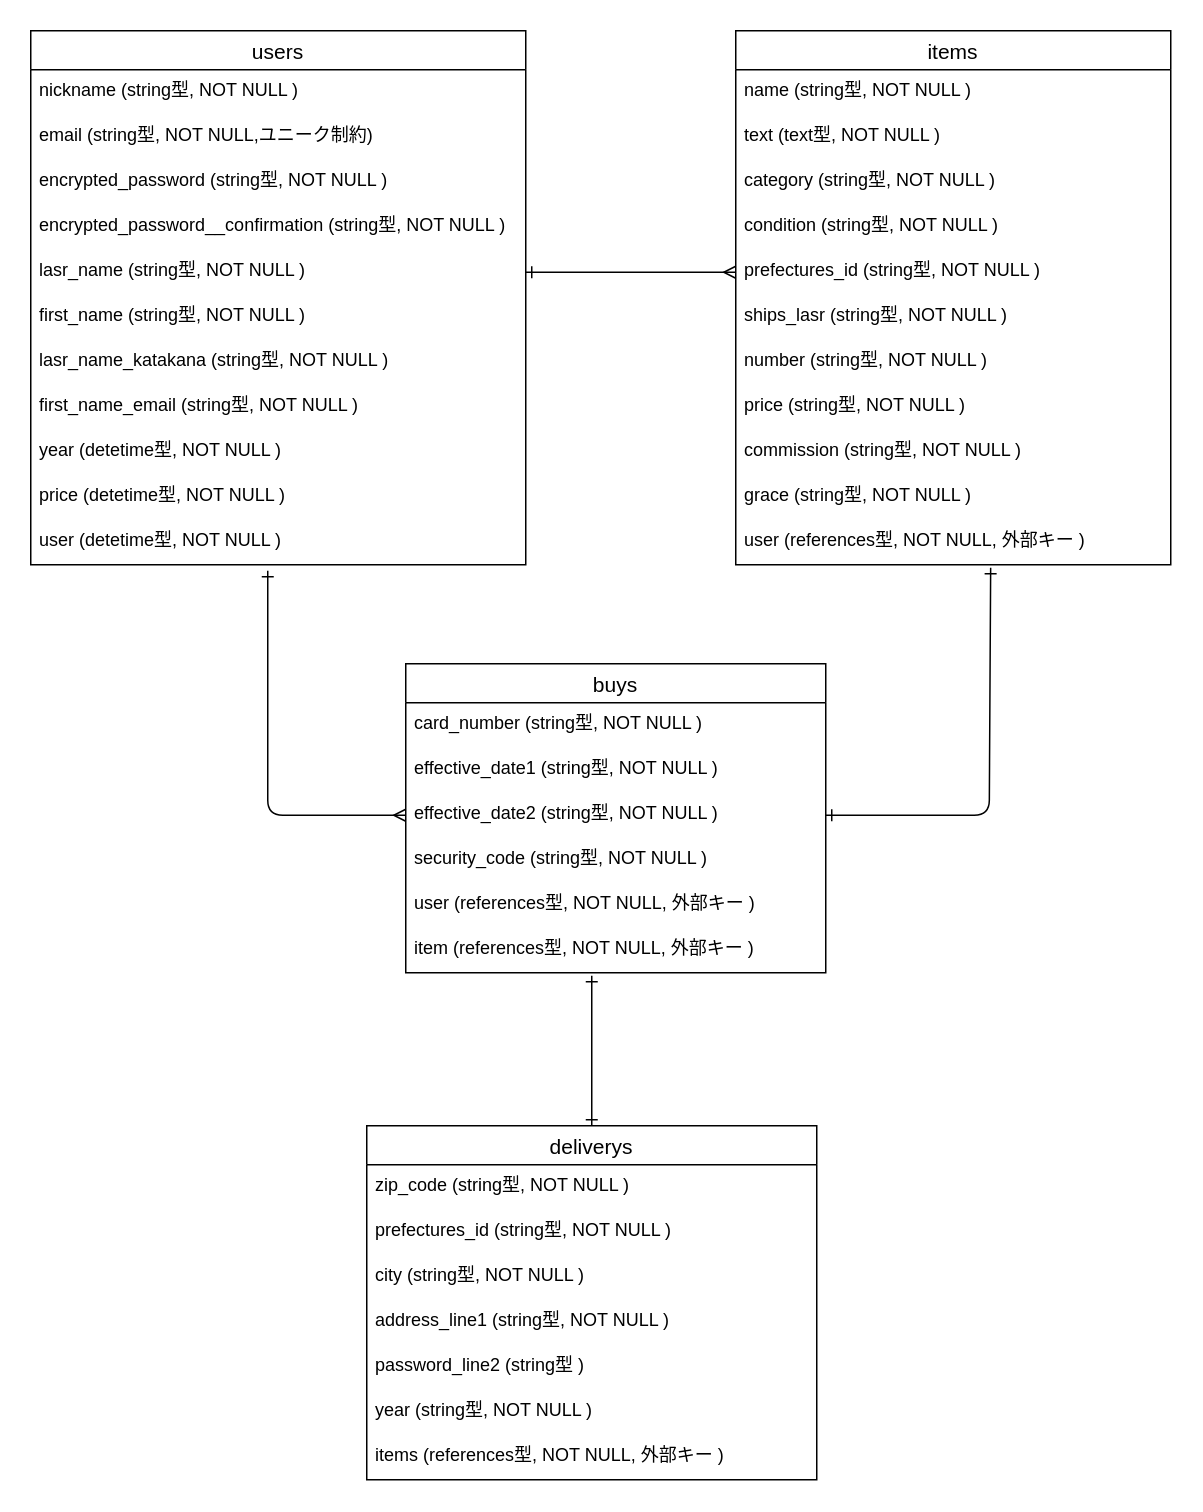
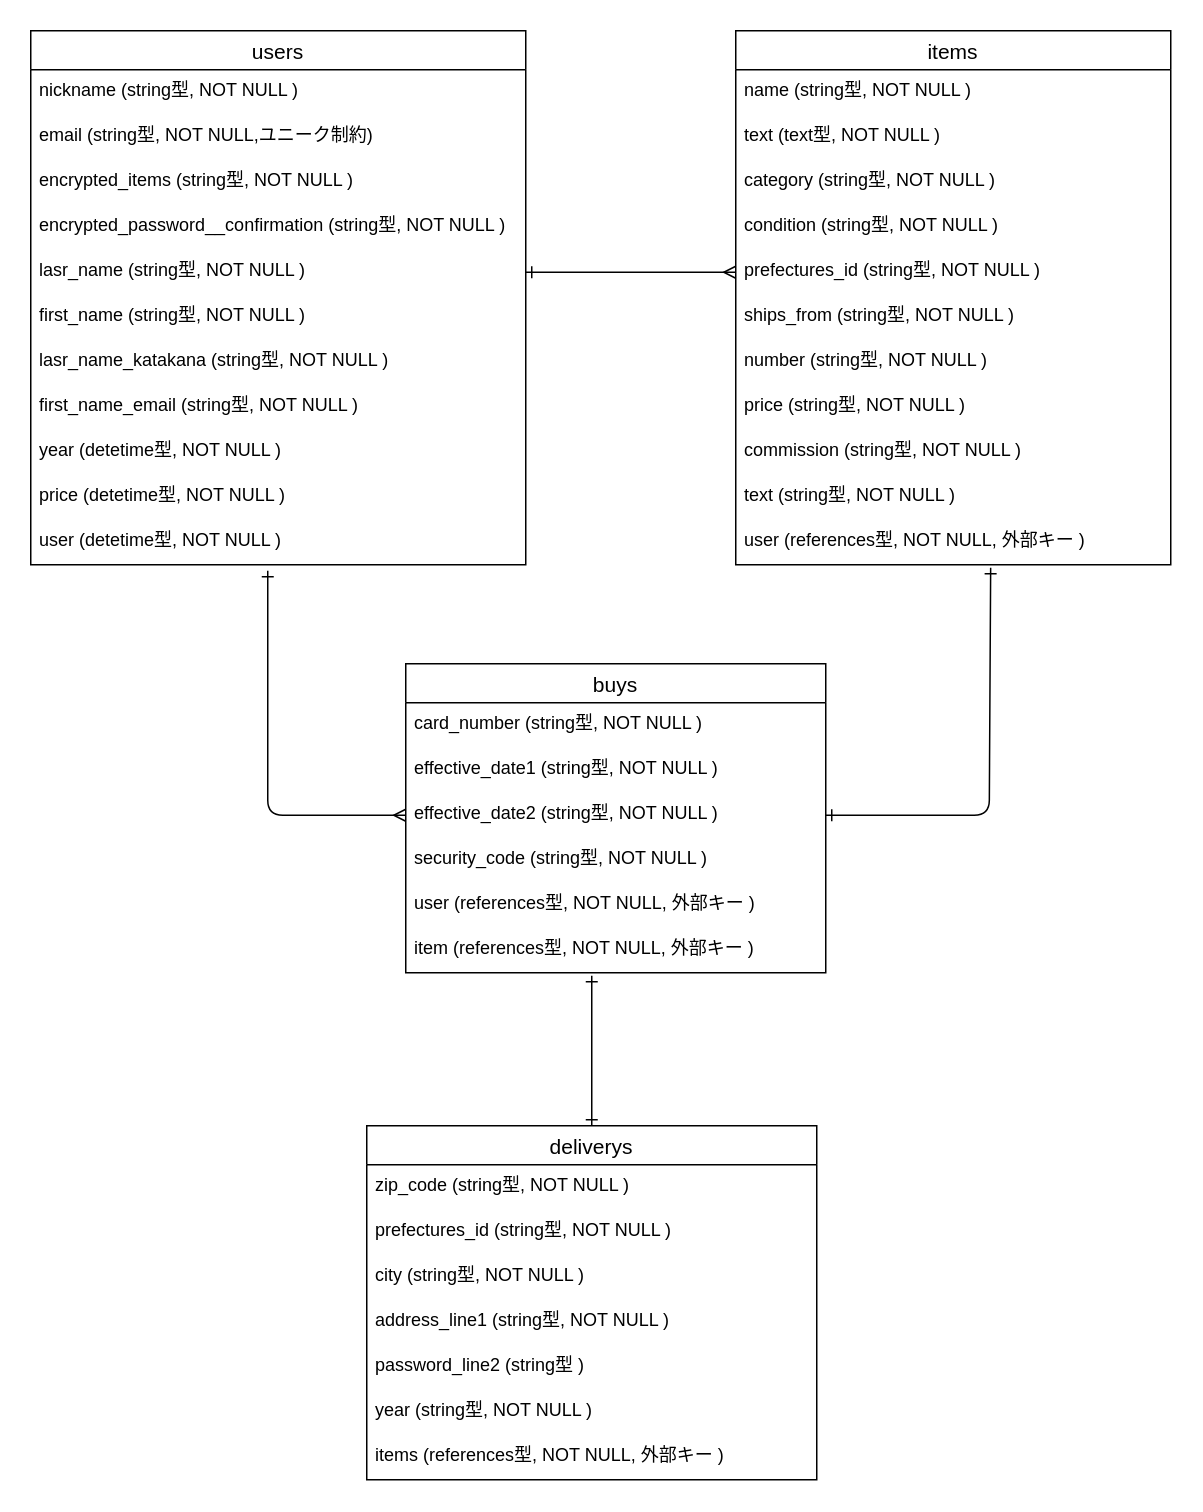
node "encrypted_password (string型, NOT NULL )": label "encrypted_password (string型, NOT NULL )" -> "encrypted_items (string型, NOT NULL )"
node "ships_lasr (string型, NOT NULL )": label "ships_lasr (string型, NOT NULL )" -> "ships_from (string型, NOT NULL )"
node "grace (string型, NOT NULL )": label "grace (string型, NOT NULL )" -> "text (string型, NOT NULL )"
